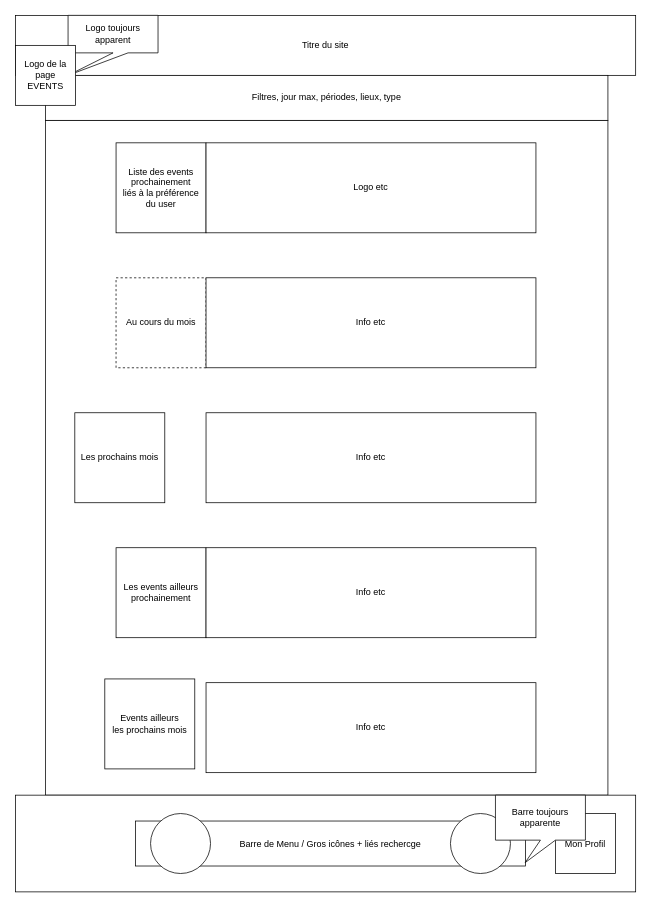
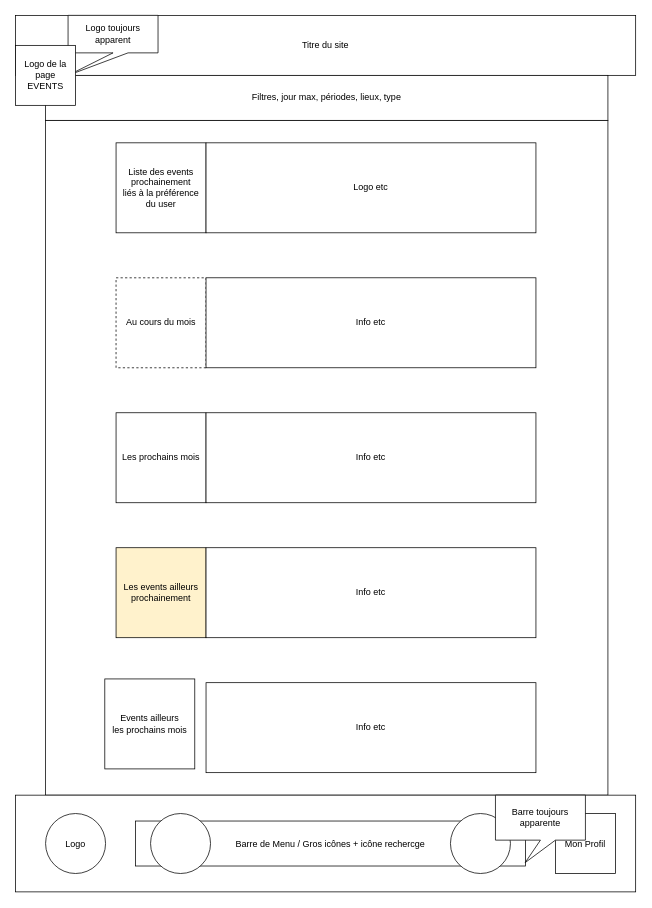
node "Les prochains mois": moved (120, 458) -> (161, 458)
node "Les events ailleurs prochainement": fillcolor #ffffff -> #fff2cc
node "Logo": added
node "Barre de Menu / Gros icônes + liés rechercge": label "Barre de Menu / Gros icônes + liés rechercge" -> "Barre de Menu / Gros icônes + icône rechercge"
